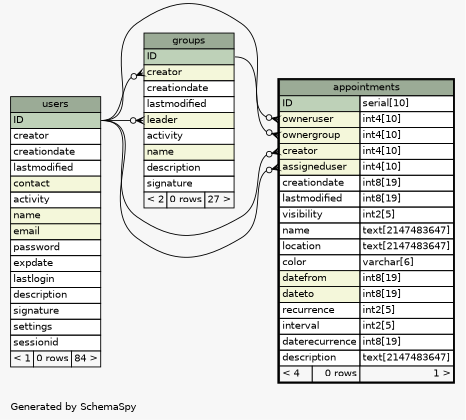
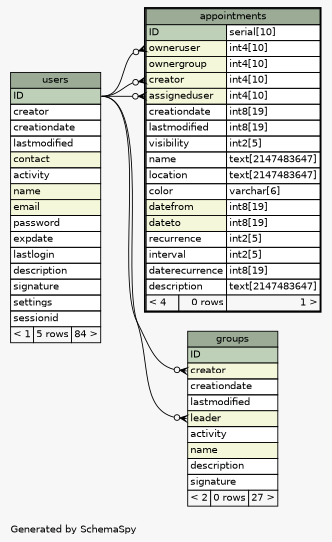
edge "groups" -> "appointments": removed
node "users": text "0 rows" -> "5 rows"
